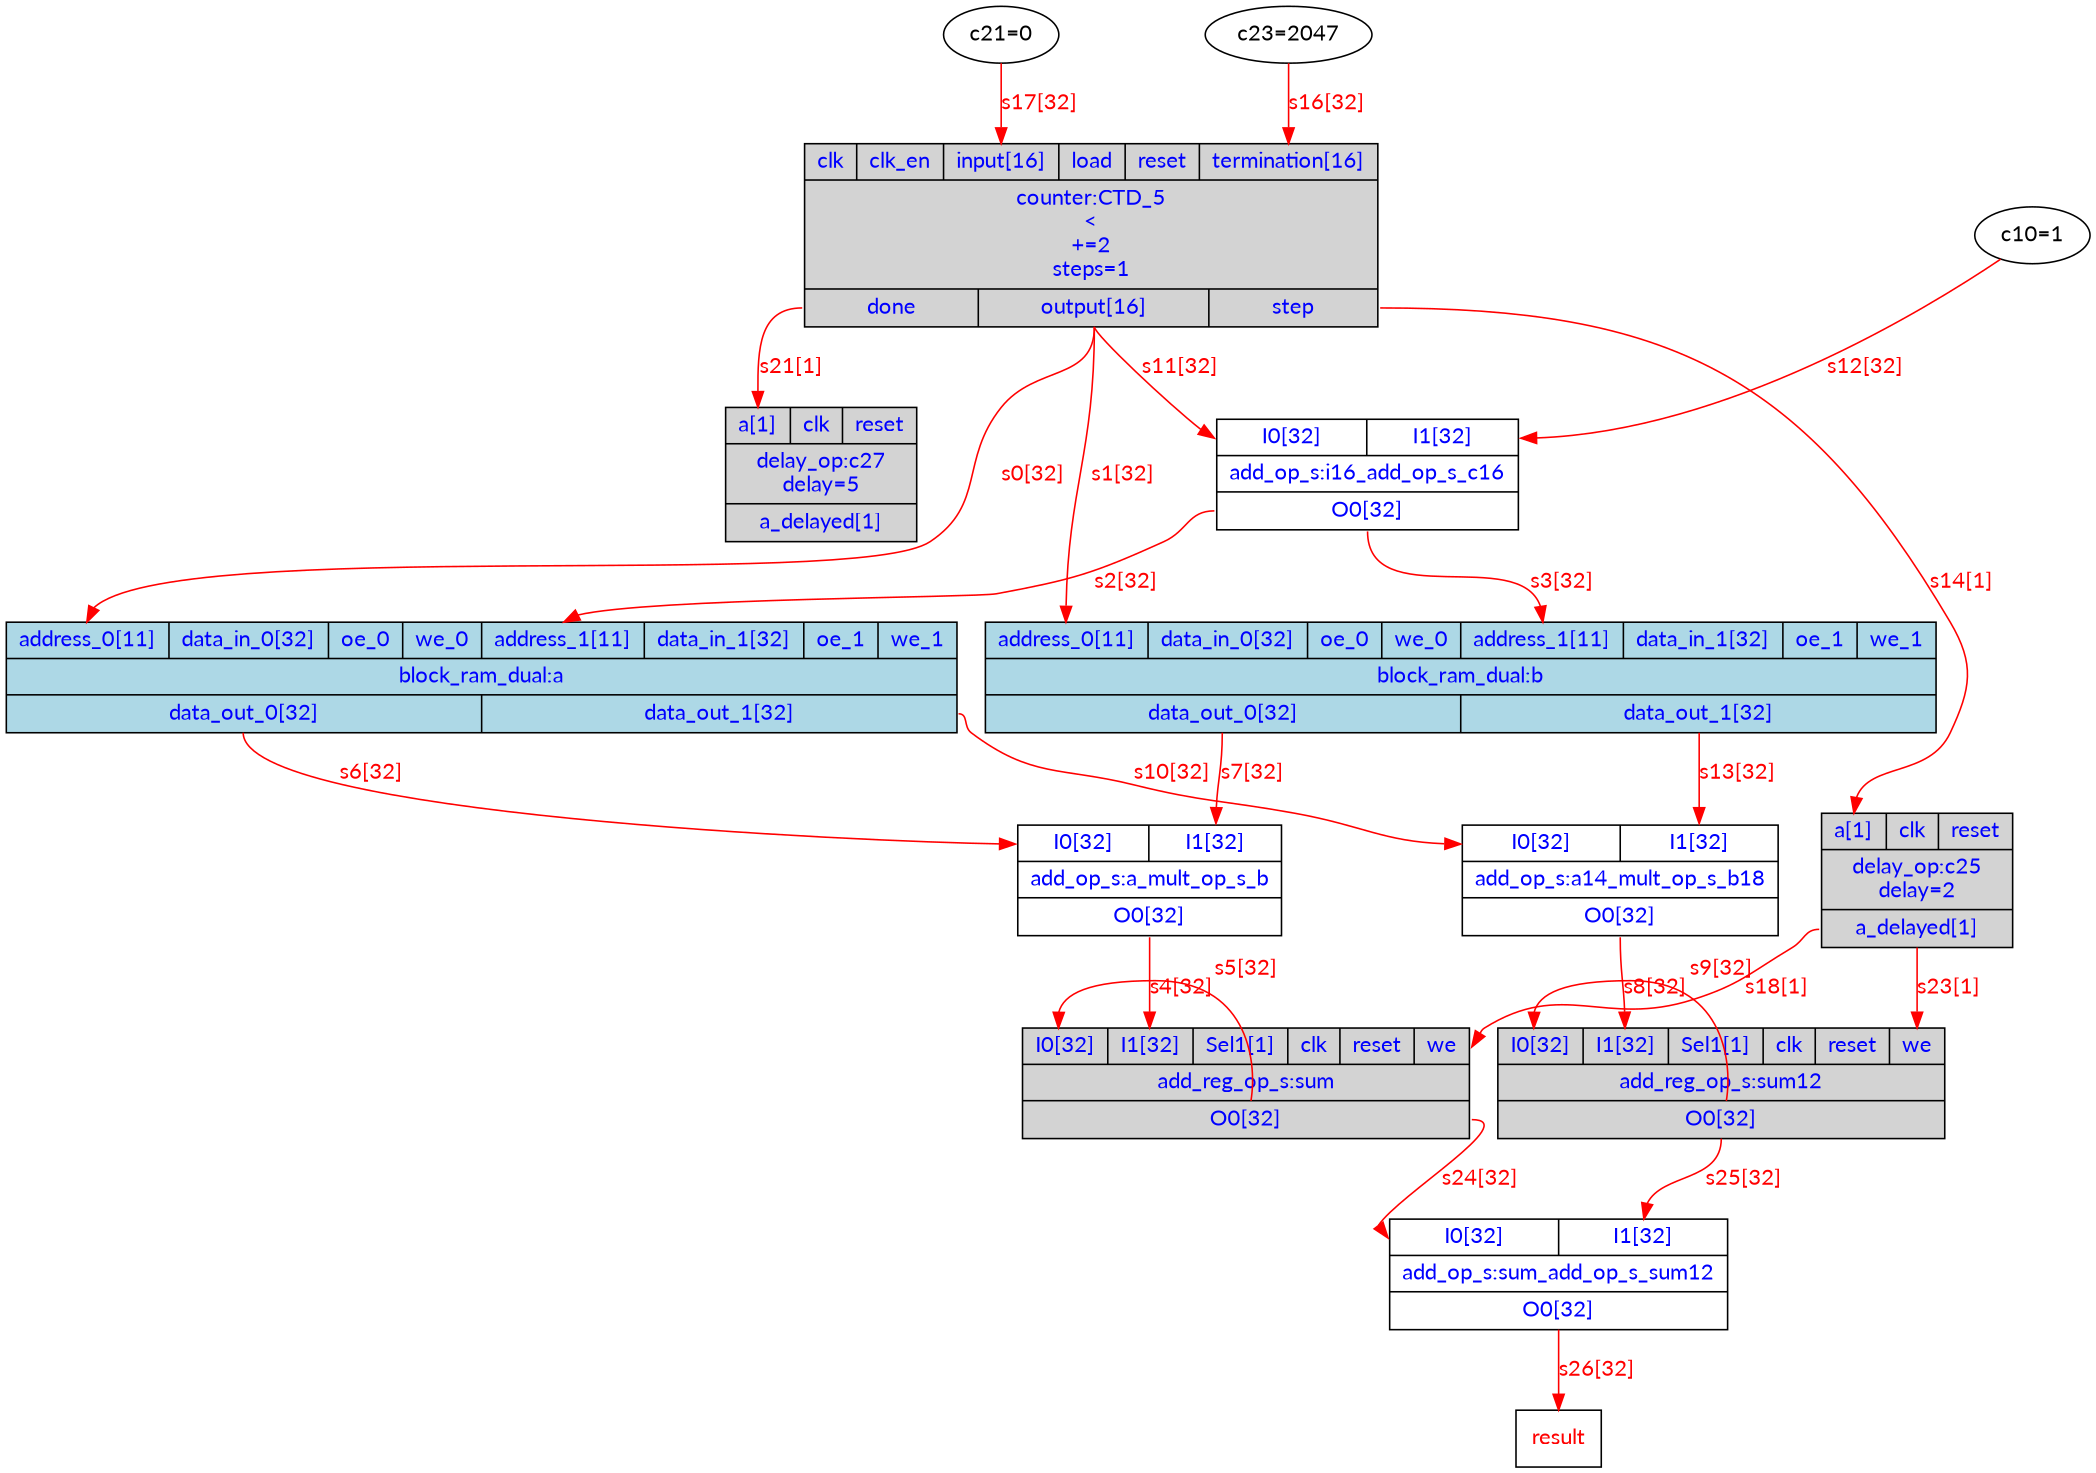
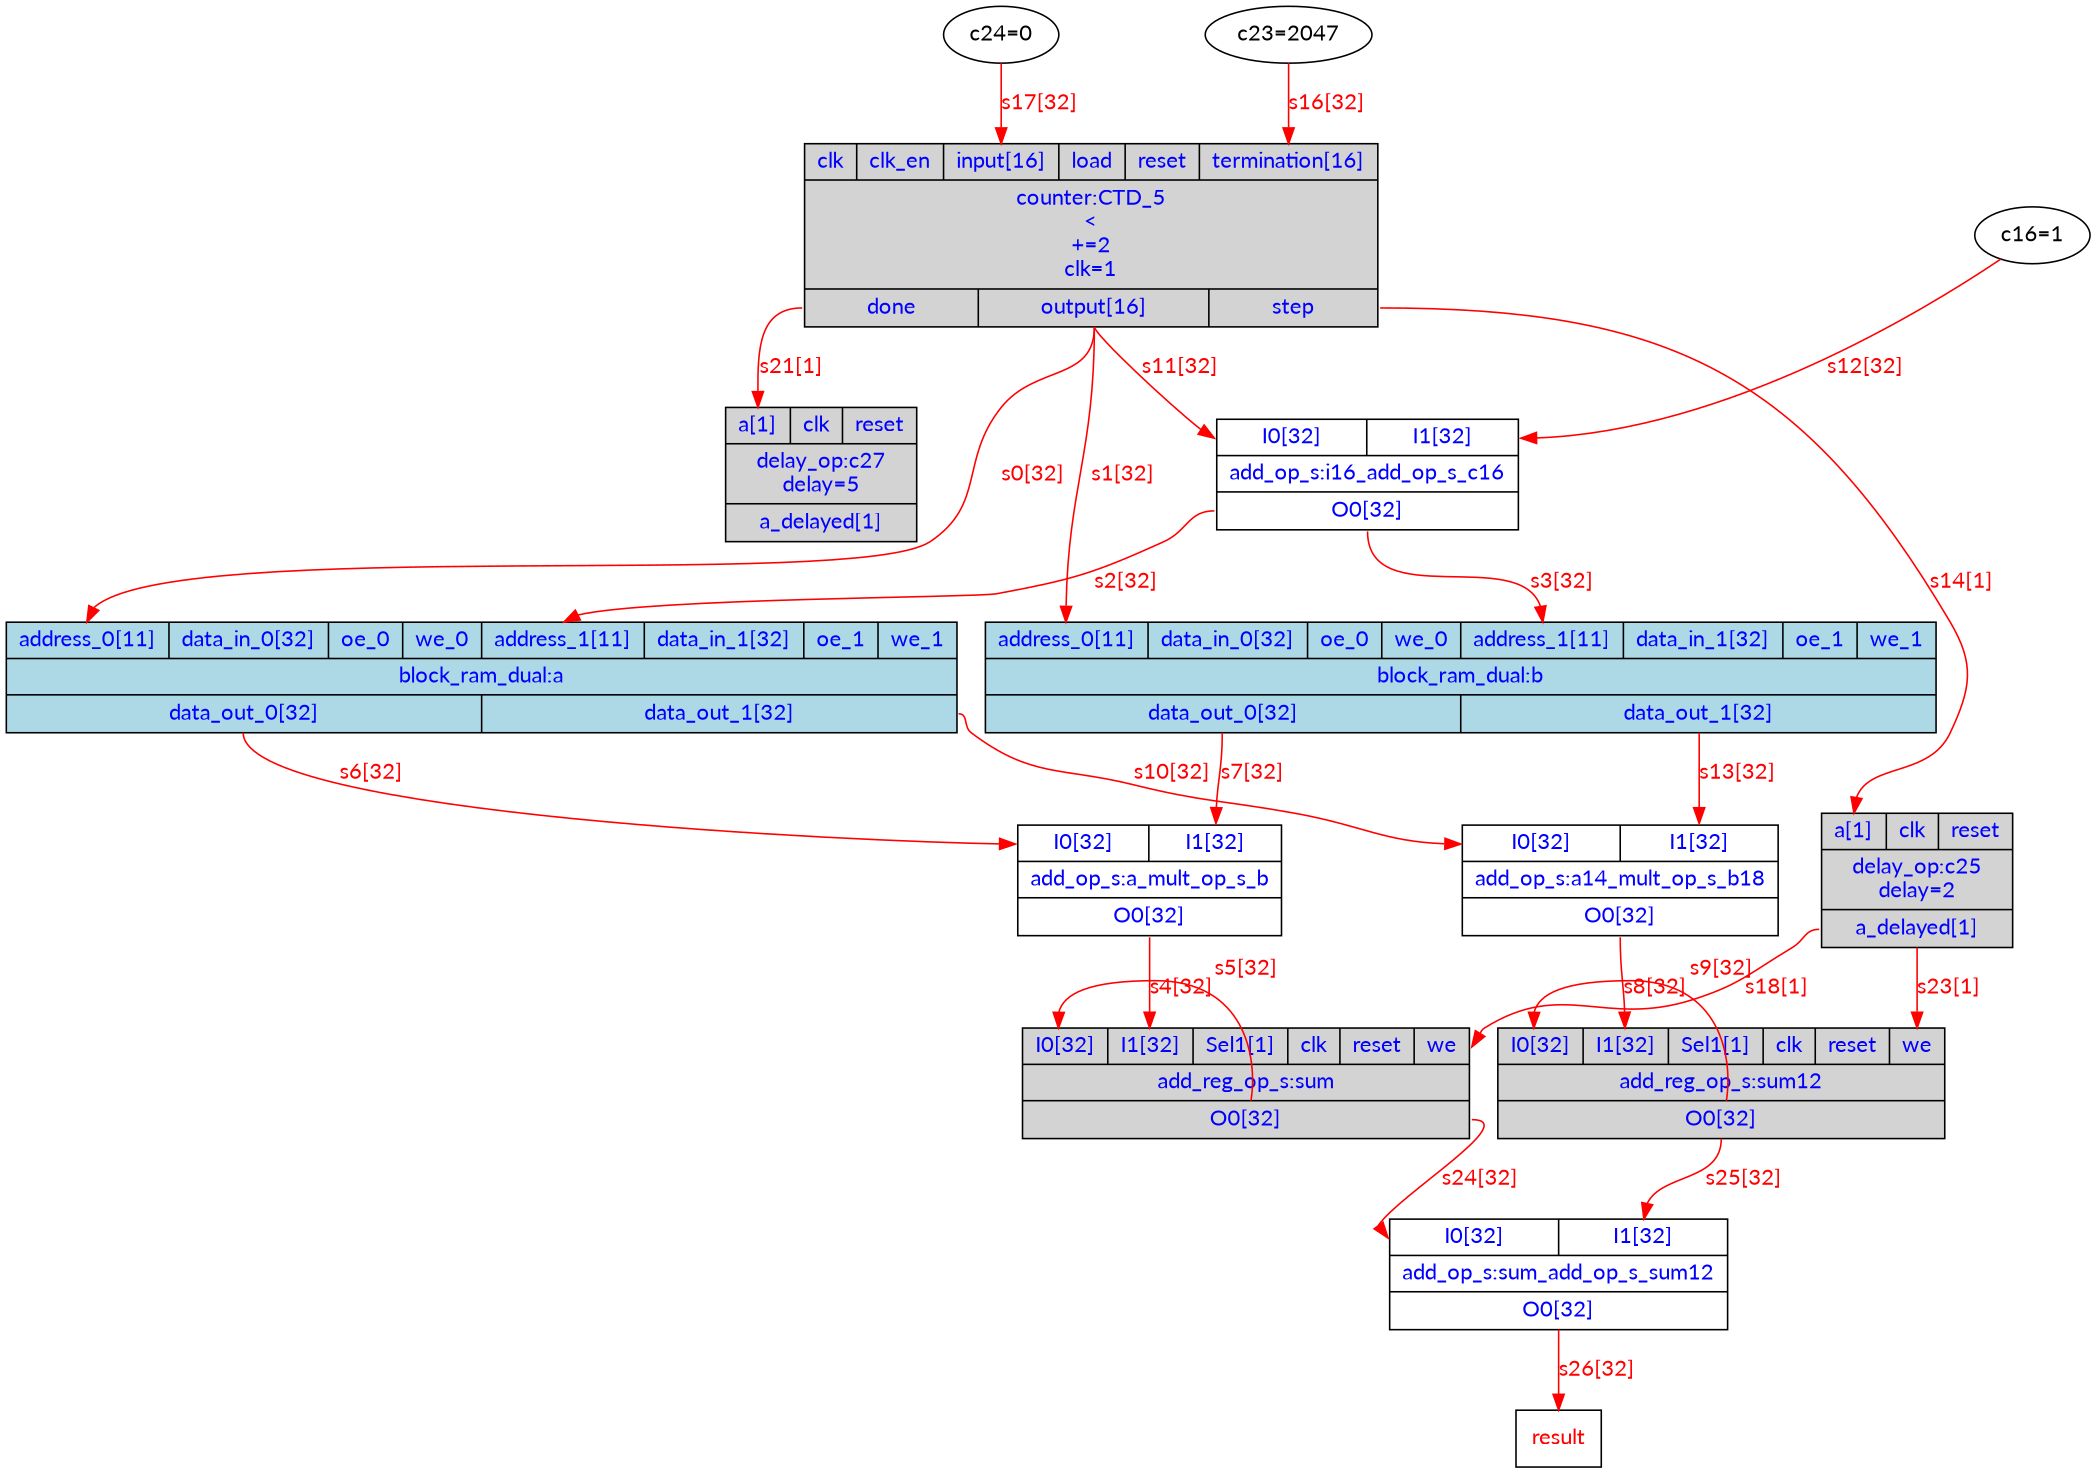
node "c21=0": label "c21=0" -> "c24=0"
node "c10=1": label "c10=1" -> "c16=1"
node "clk": text "steps=1" -> "clk=1"
